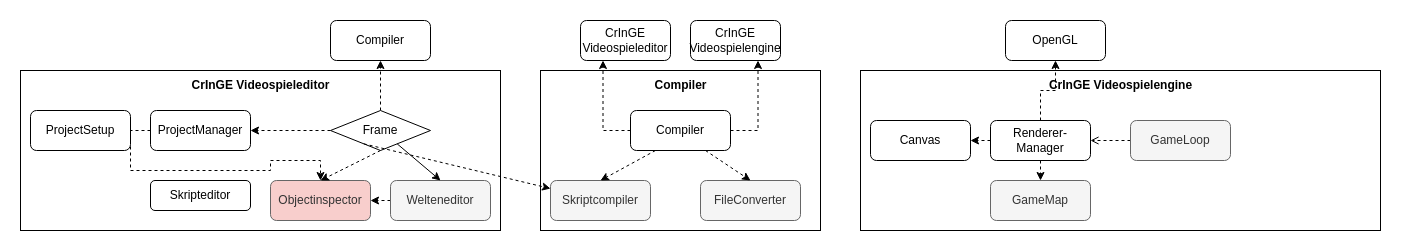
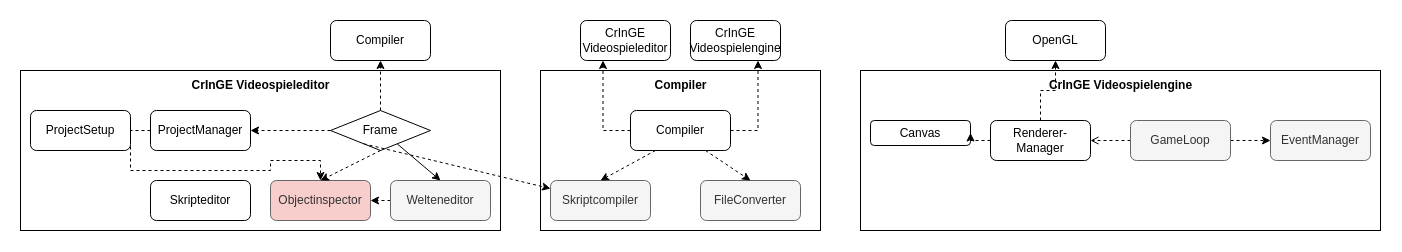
node "Canvas": size 100x40 -> 100x25
edge "GameLoop" -> "EventManager": added
node "EventManager": added
edge "Renderer-Manager" -> "GameMap": removed
node "Skripteditor": size 100x30 -> 100x40
node "GameMap": removed
